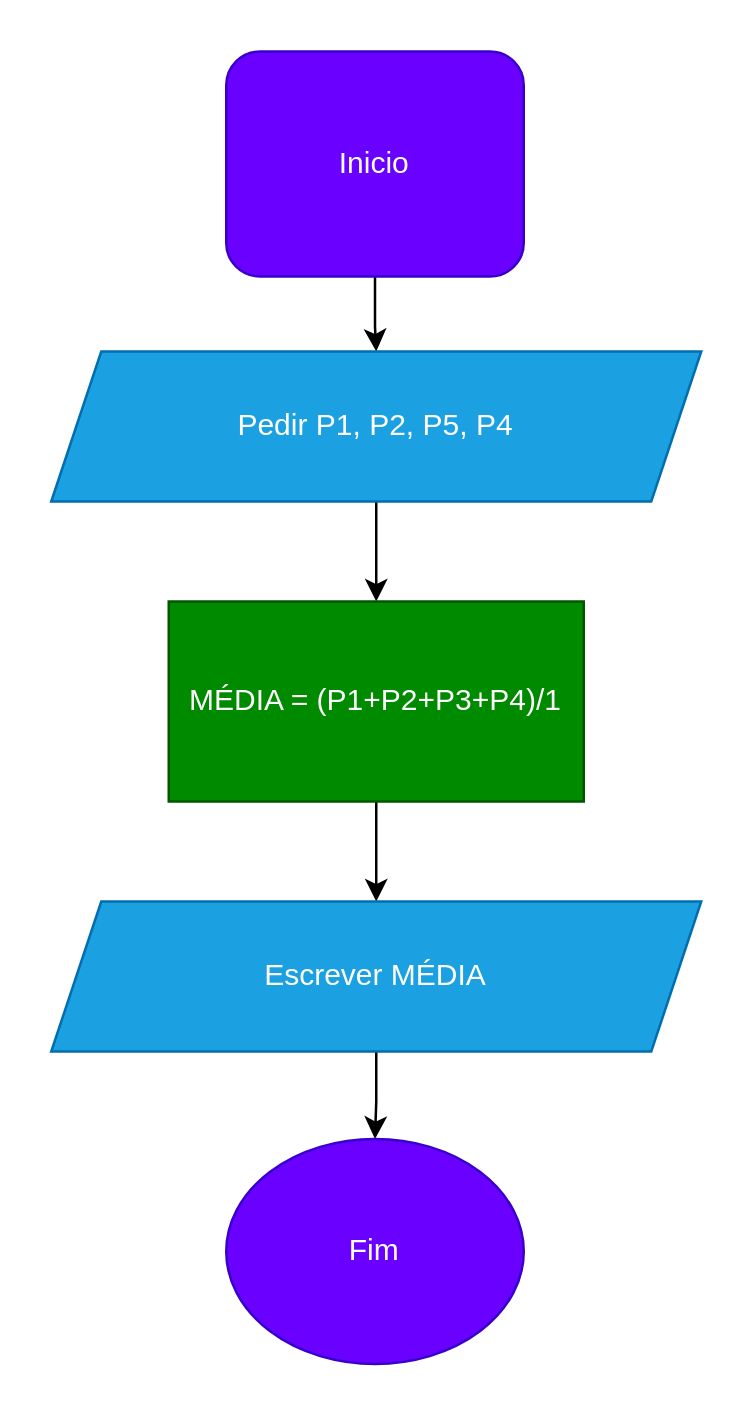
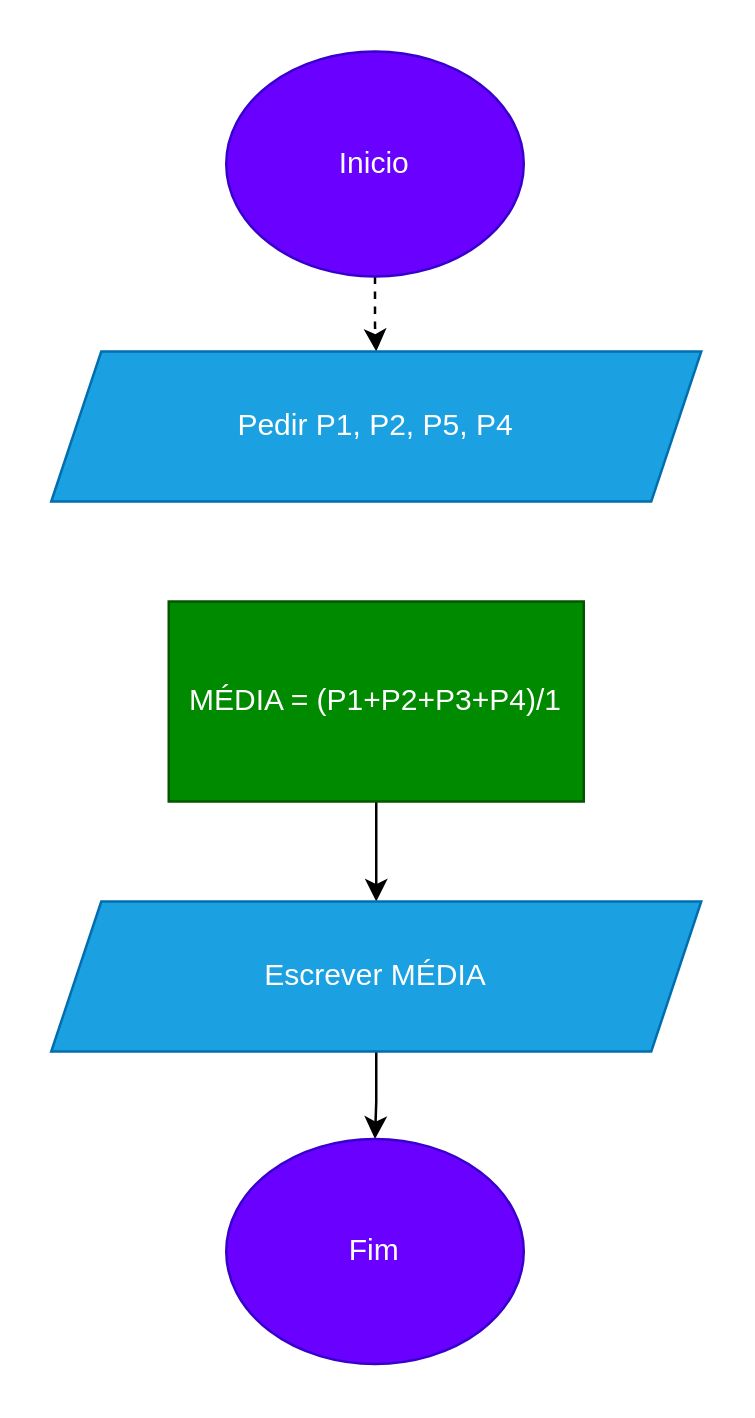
node "Inicio": shape rounded rectangle -> ellipse
edge "Inicio" -> "Pedir P1, P2, P5, P4": style solid -> dashed
edge "Pedir P1, P2, P5, P4" -> "MÉDIA = (P1+P2+P3+P4)/1": removed
